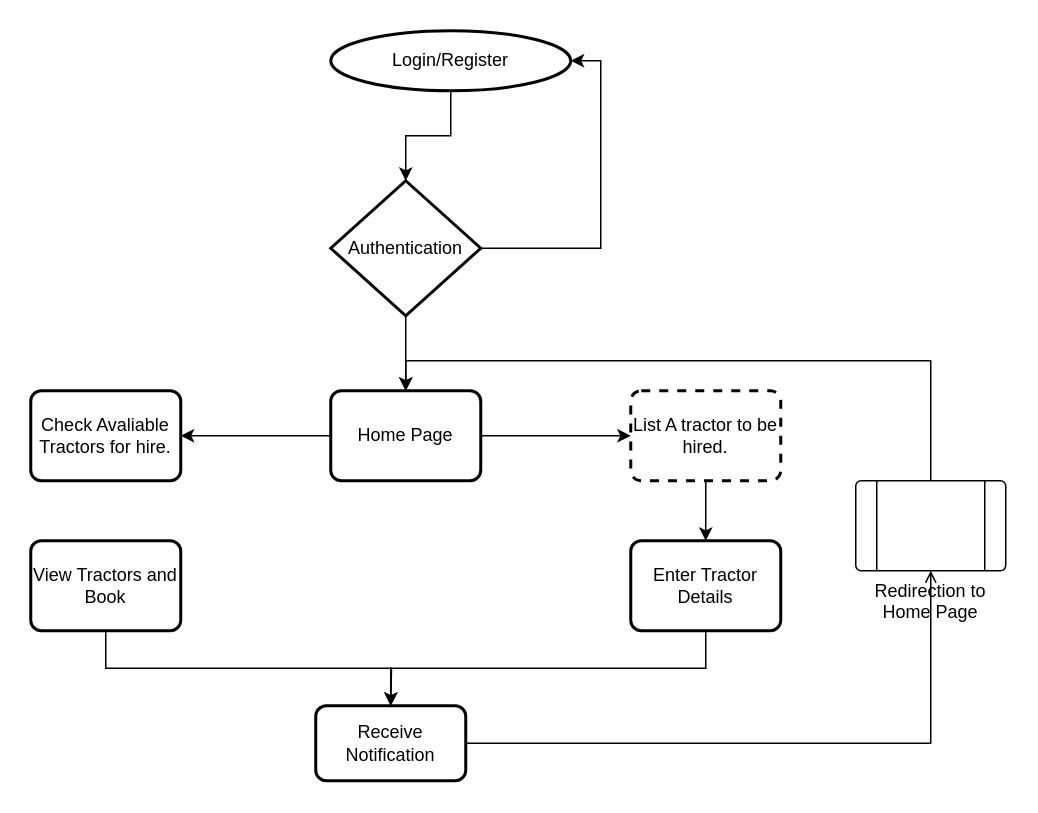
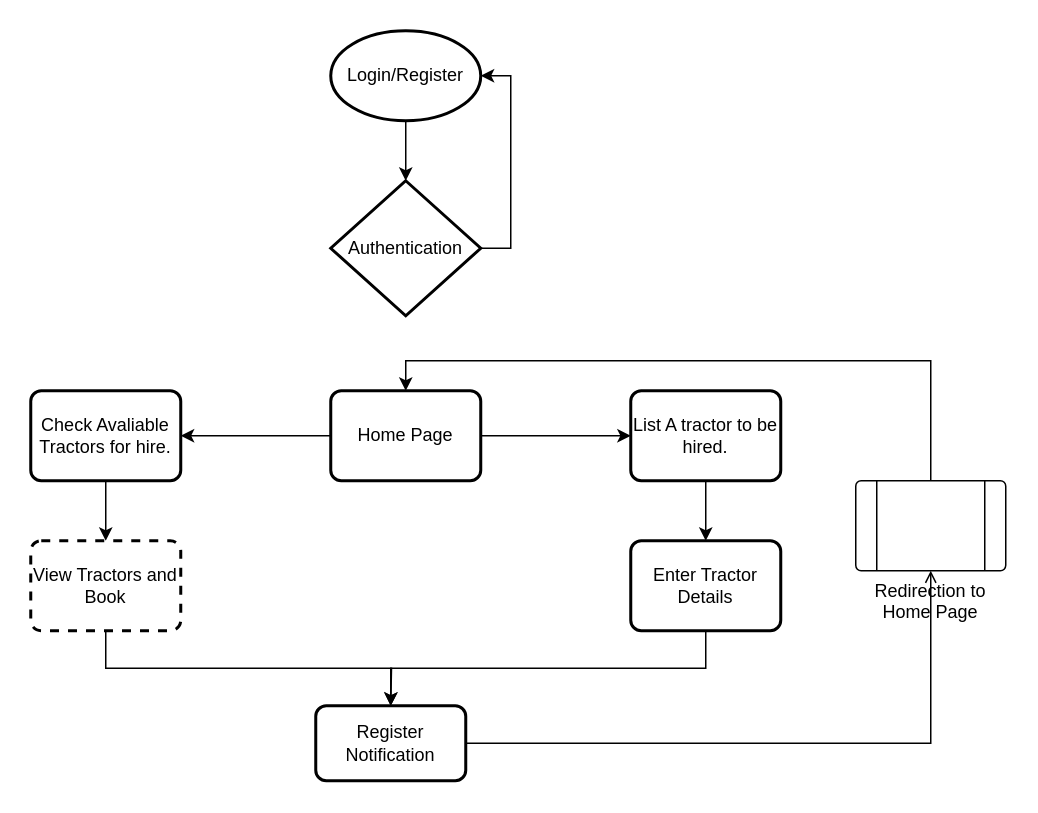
node "Login/Register": size 240x60 -> 150x90
edge "Authentication" -> "Home Page": removed
node "List A tractor to be hired.": style dashed -> solid
edge "Check Avaliable Tractors for hire." -> "View Tractors and Book": added
node "View Tractors and Book": style solid -> dashed
node "Receive Notification": label "Receive Notification" -> "Register Notification"
